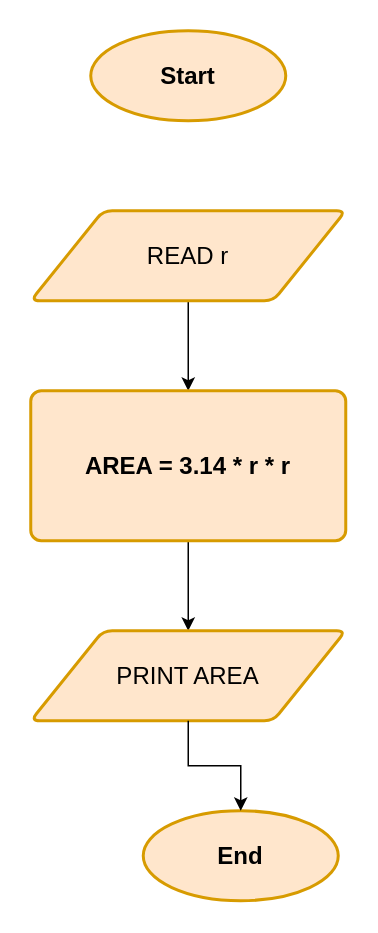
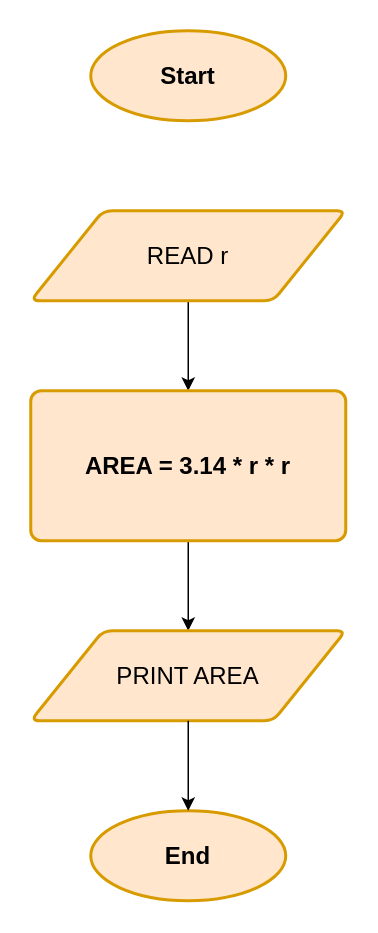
node "End": moved (241, 856) -> (188, 856)
